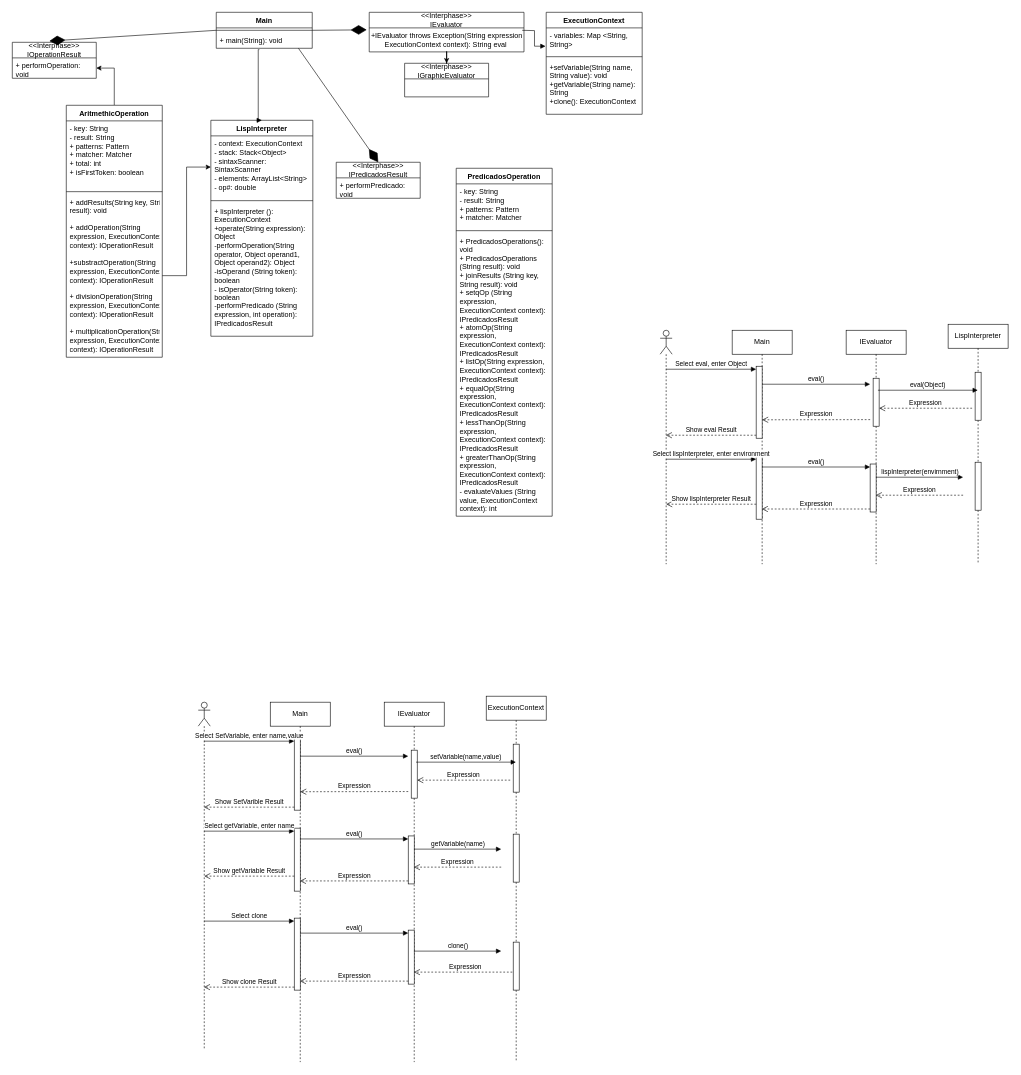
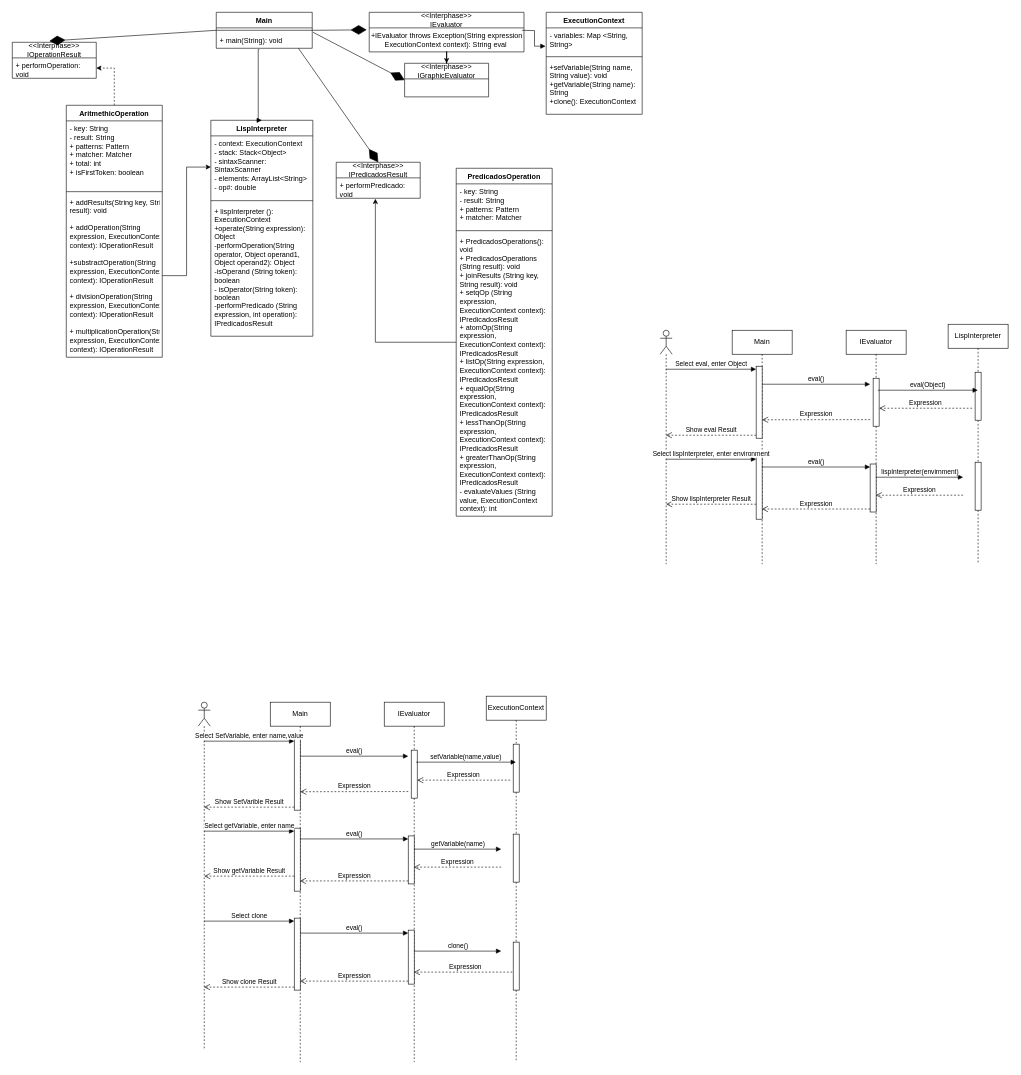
edge "+ main(String): void" -> "<<Interphase>> IGraphicEvaluator": added
edge "AritmethicOperation" -> "+ performOperation: void": style solid -> dashed
edge "PredicadosOperation" -> "+ performPredicado: void": added
